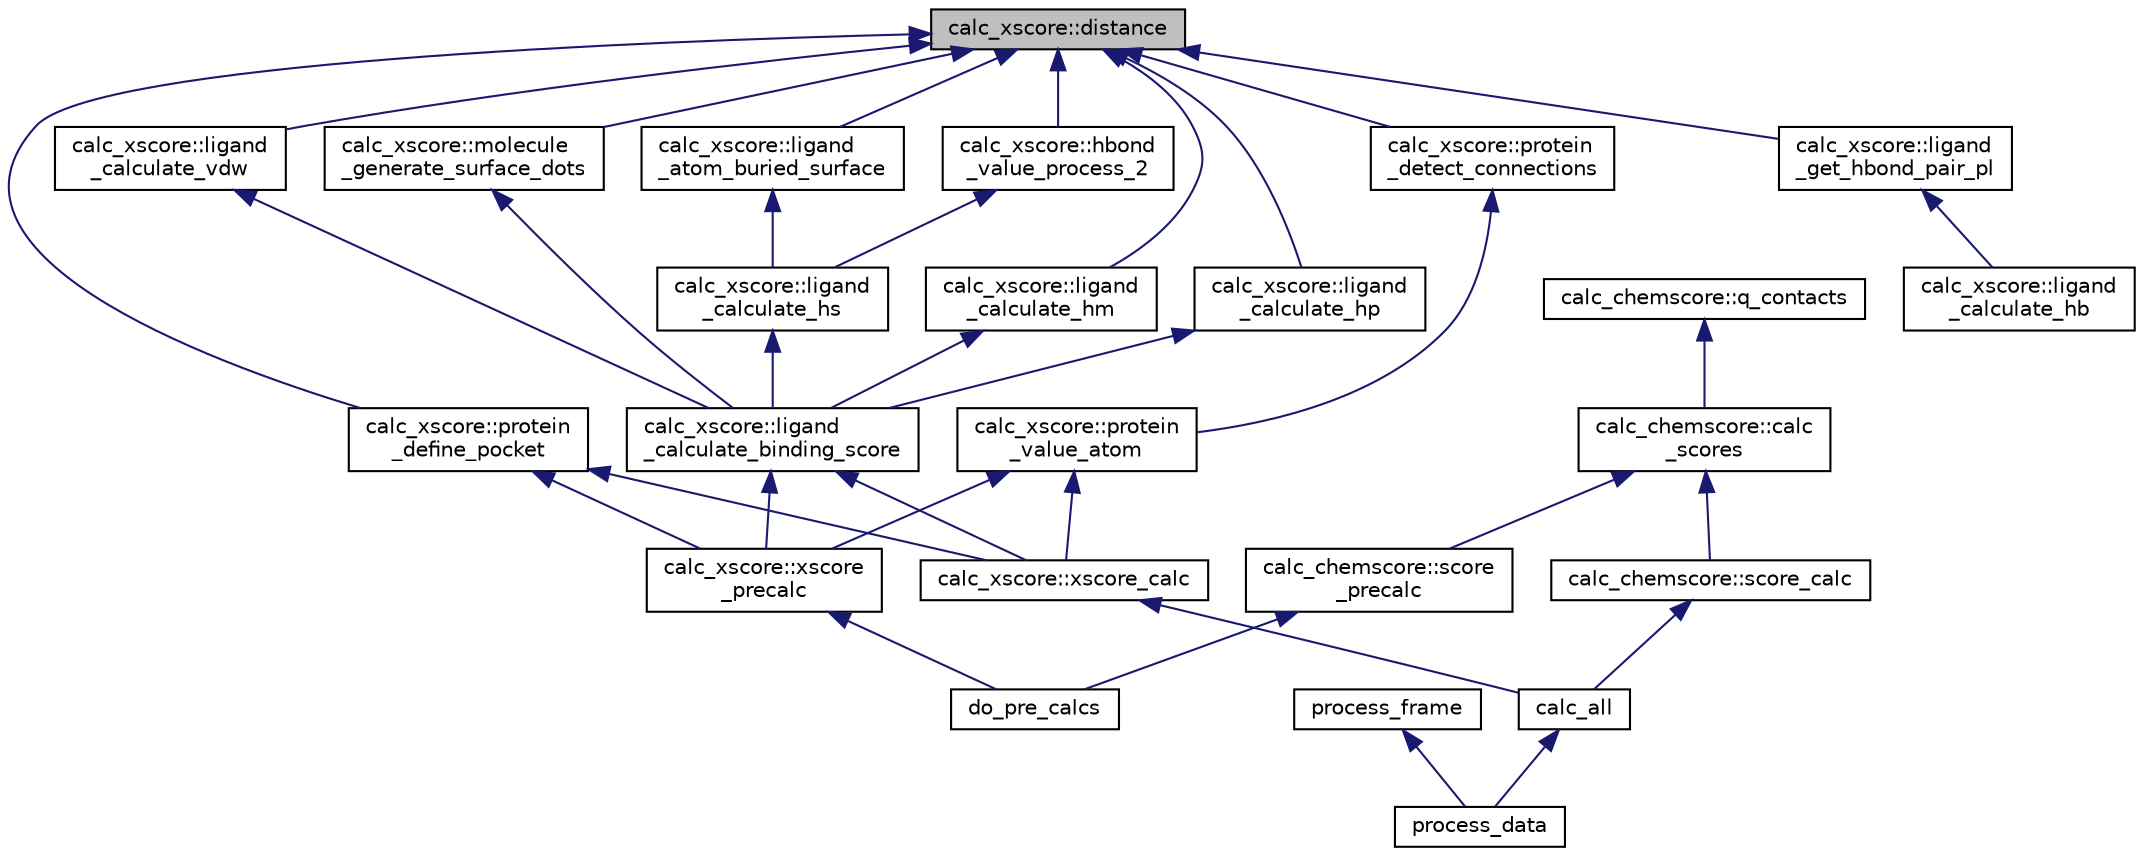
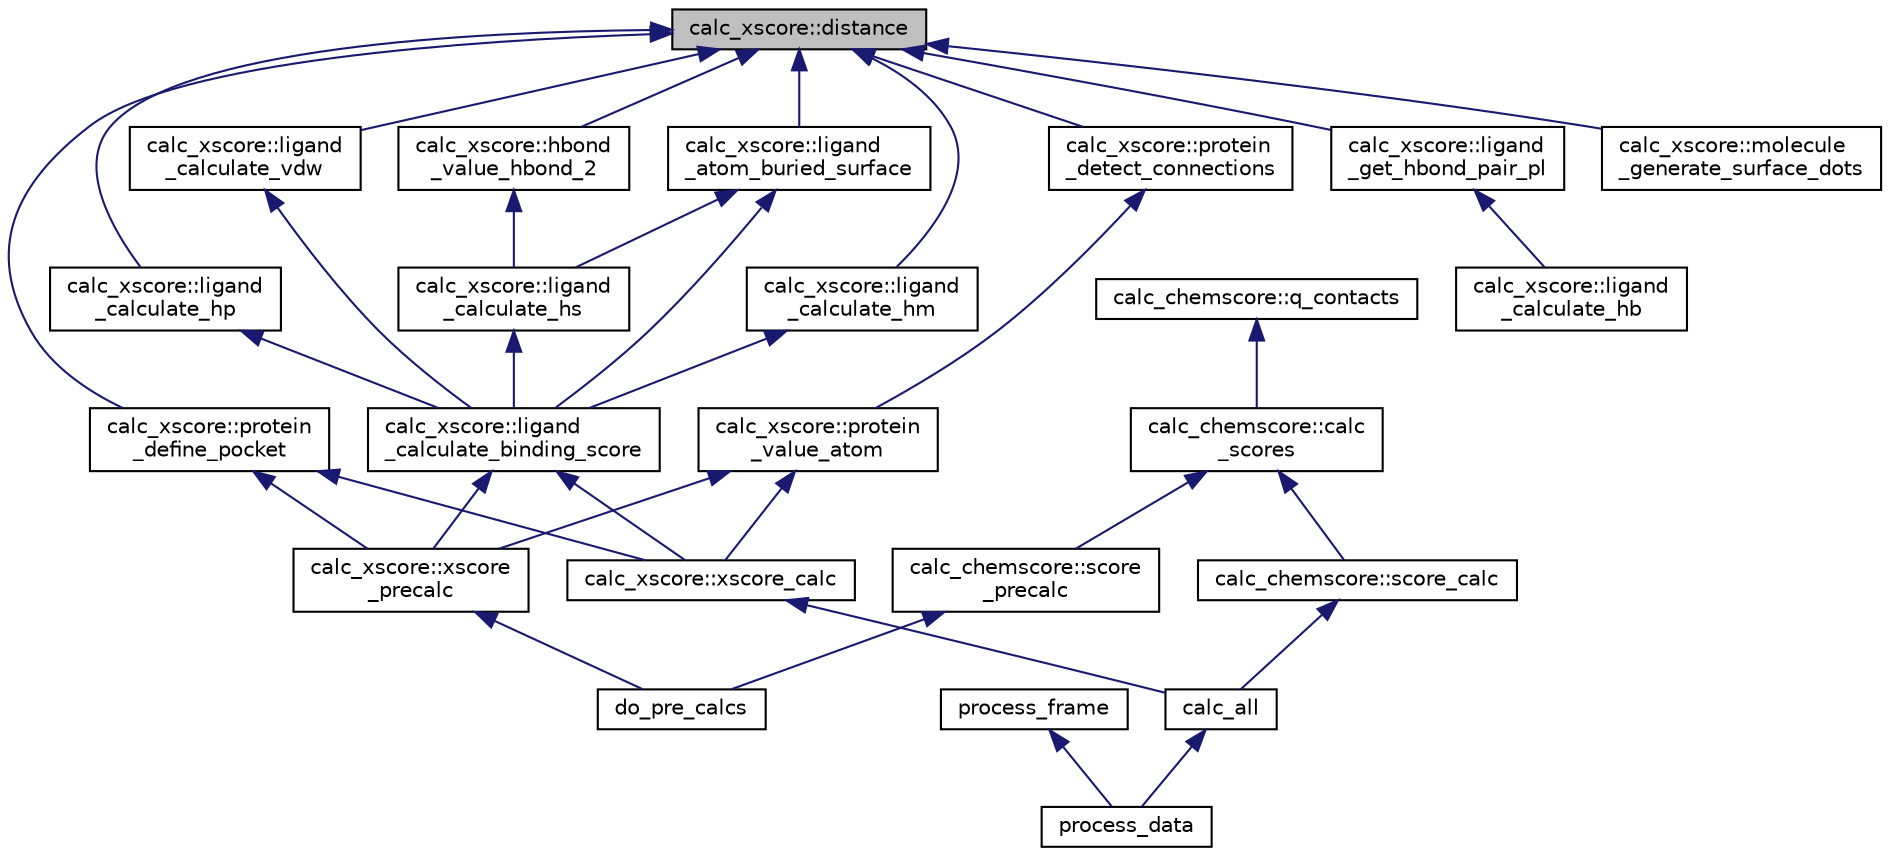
node "calc_xscore::hbond _value_process_2": label "calc_xscore::hbond _value_process_2" -> "calc_xscore::hbond _value_hbond_2"
edge "calc_xscore::ligand _calculate_binding_score" -> "calc_xscore::molecule _generate_surface_dots": now "calc_xscore::ligand _calculate_binding_score" -> "calc_xscore::ligand _atom_buried_surface"
